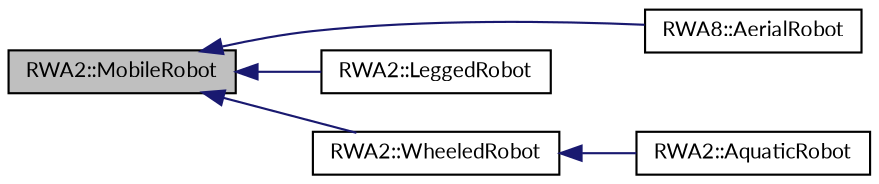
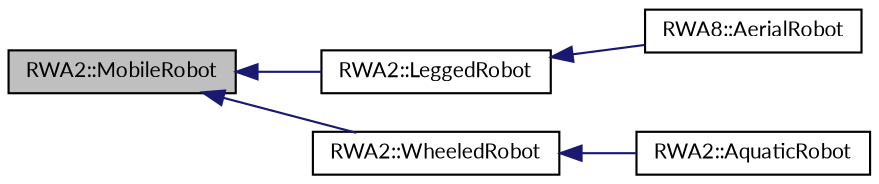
edge "RWA8::AerialRobot" -> "RWA2::MobileRobot": now "RWA8::AerialRobot" -> "RWA2::LeggedRobot"
